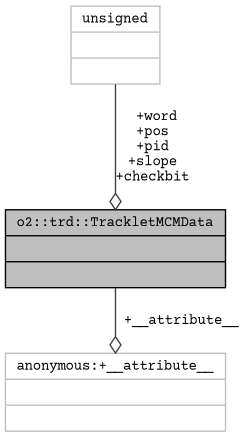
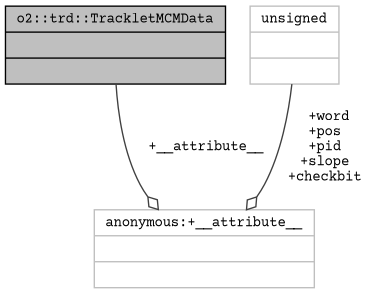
edge "unsigned" -> "o2::trd::TrackletMCMData": now "unsigned" -> "anonymous:+__attribute__"
